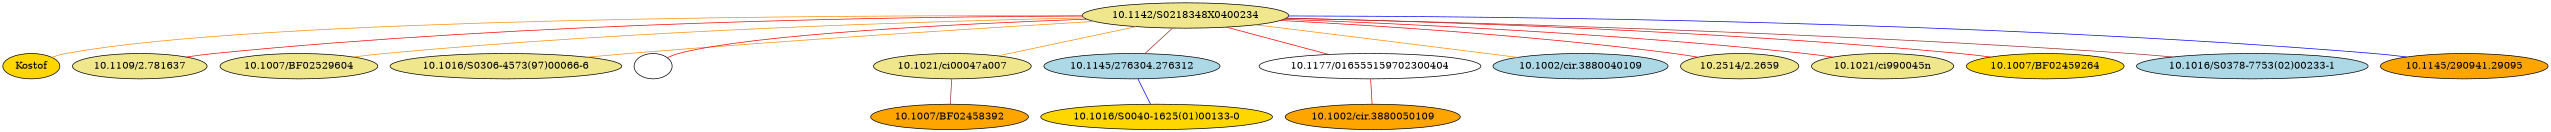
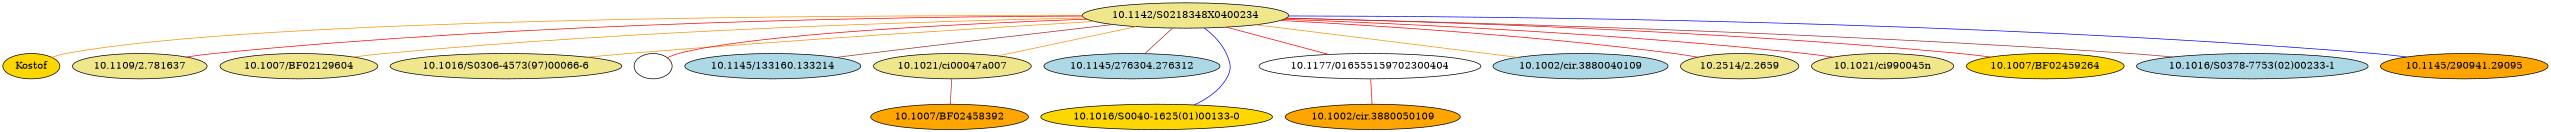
node "10.1007/BF02529604": label "10.1007/BF02529604" -> "10.1007/BF02129604"
node "10.1145/133160.133214": added
edge "10.1145/276304.276312" -- "10.1016/S0040-1625(01)00133-0": now "10.1142/S0218348X0400234" -- "10.1016/S0040-1625(01)00133-0"
